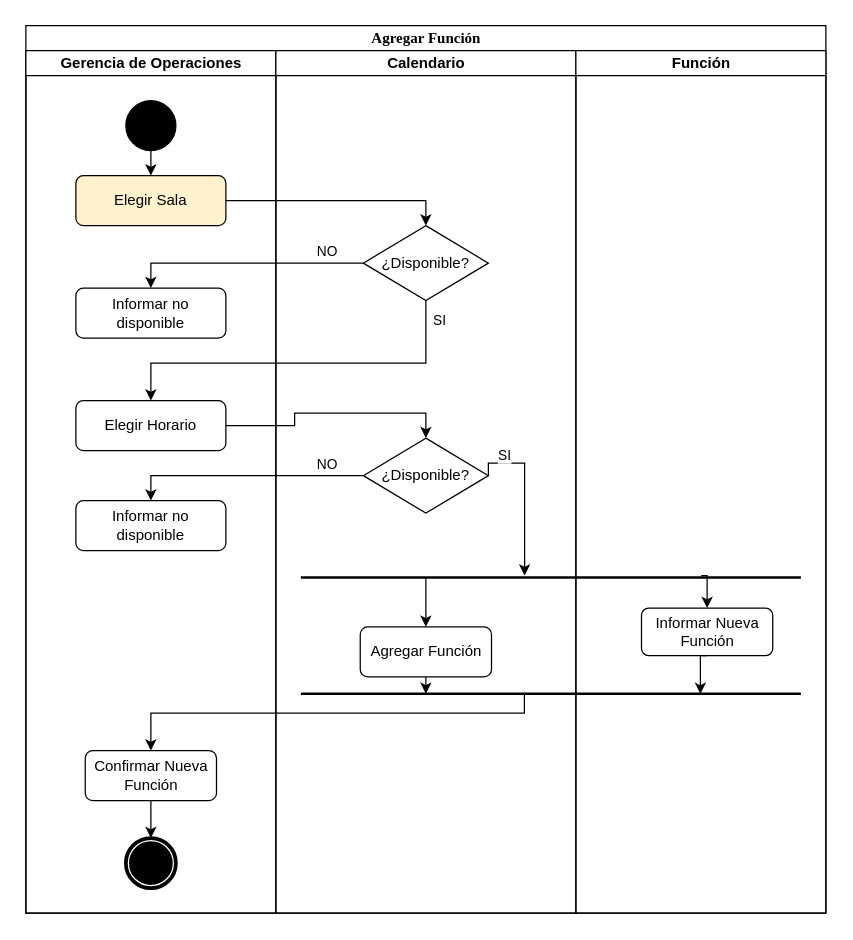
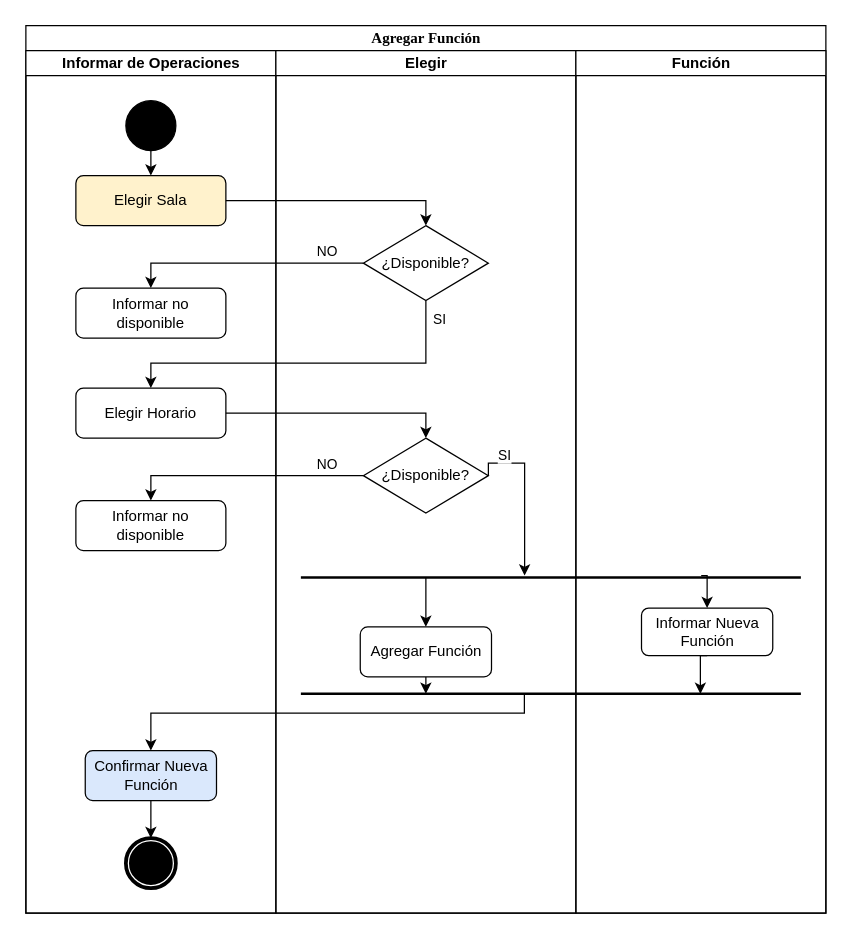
node "Gerencia de Operaciones": label "Gerencia de Operaciones" -> "Informar de Operaciones"
node "Calendario": label "Calendario" -> "Elegir"
node "Elegir Horario": moved (151, 426) -> (151, 413)
node "Confirmar Nueva Función": fillcolor #ffffff -> #dae8fc
